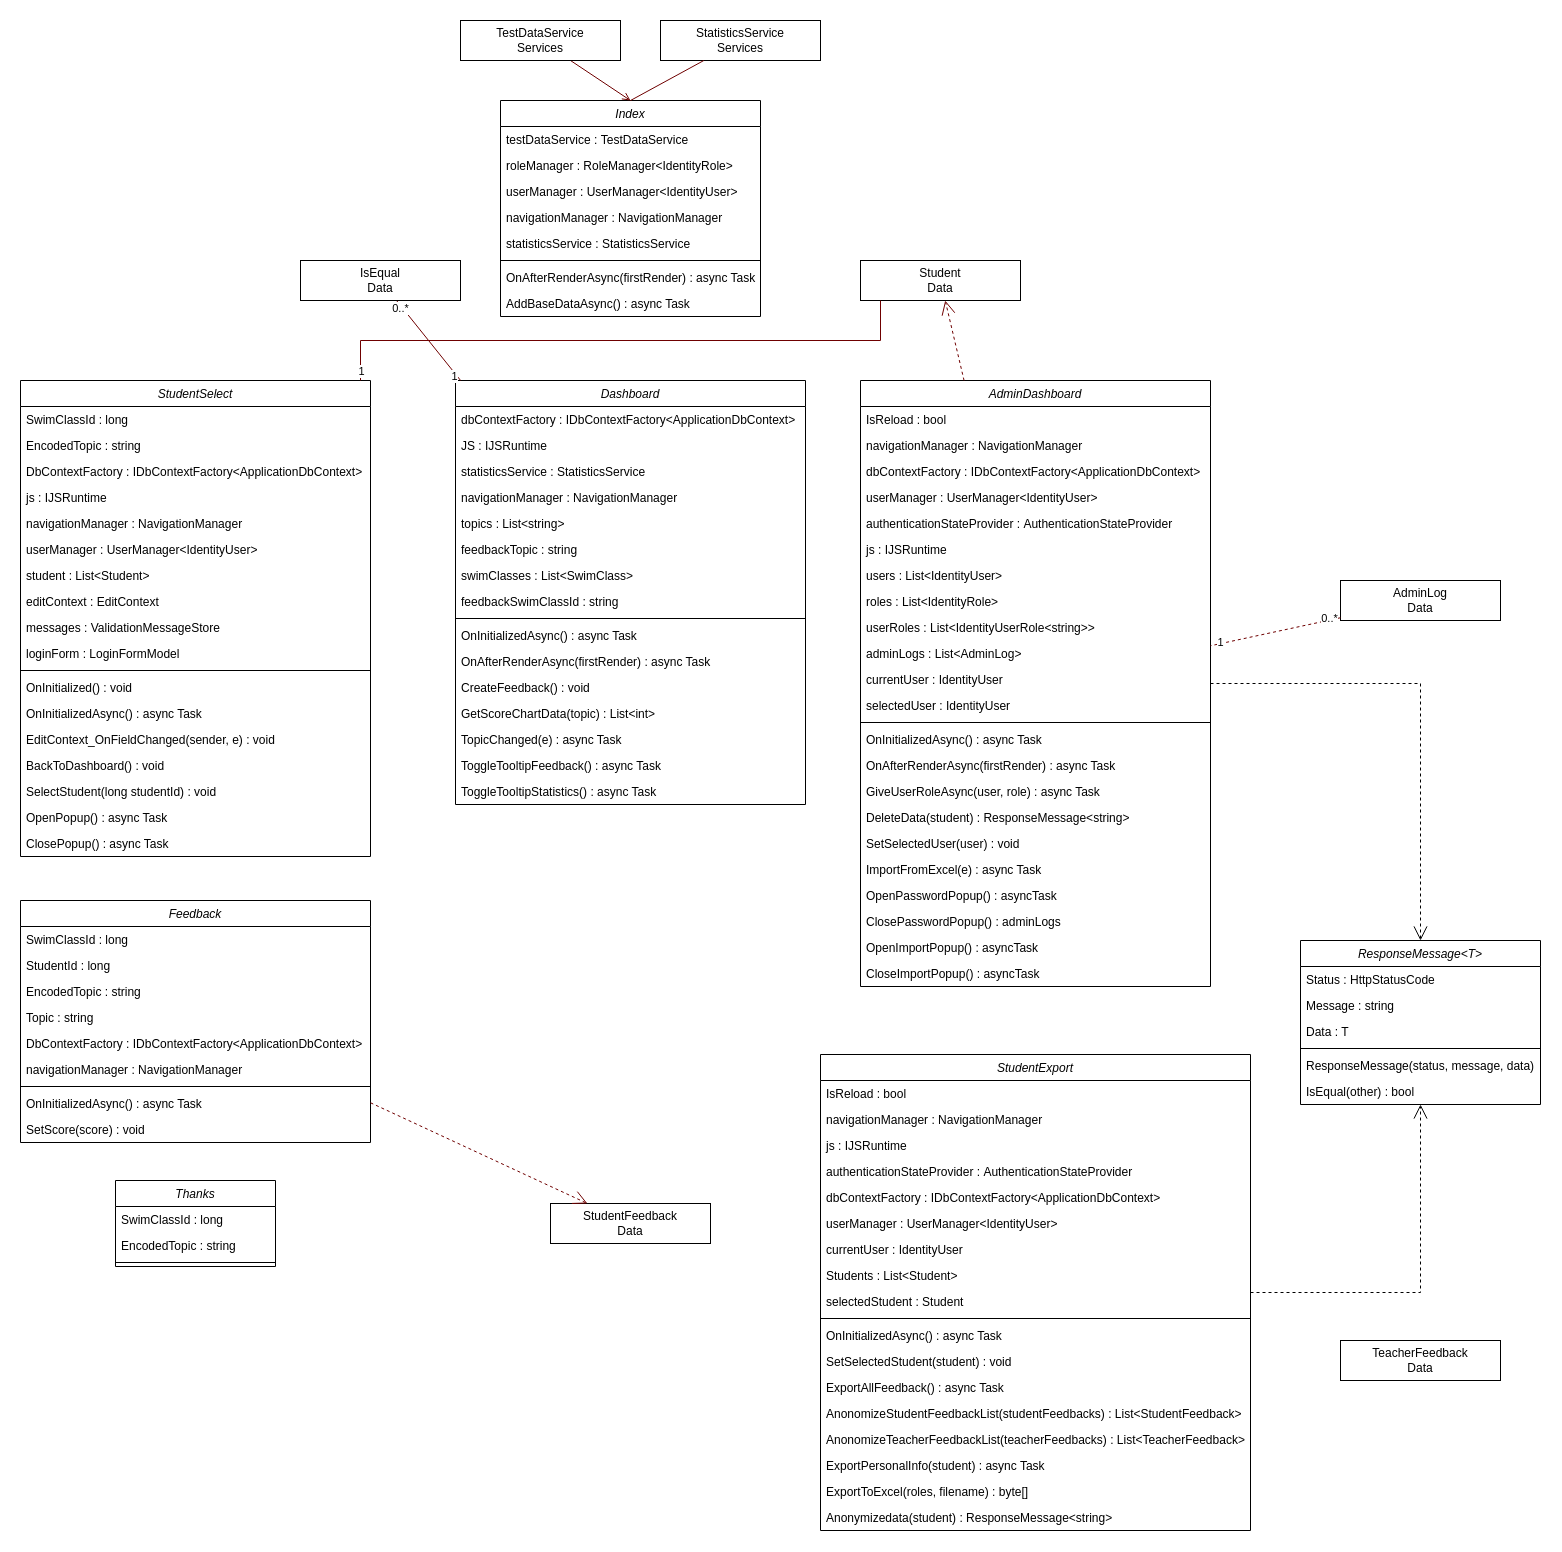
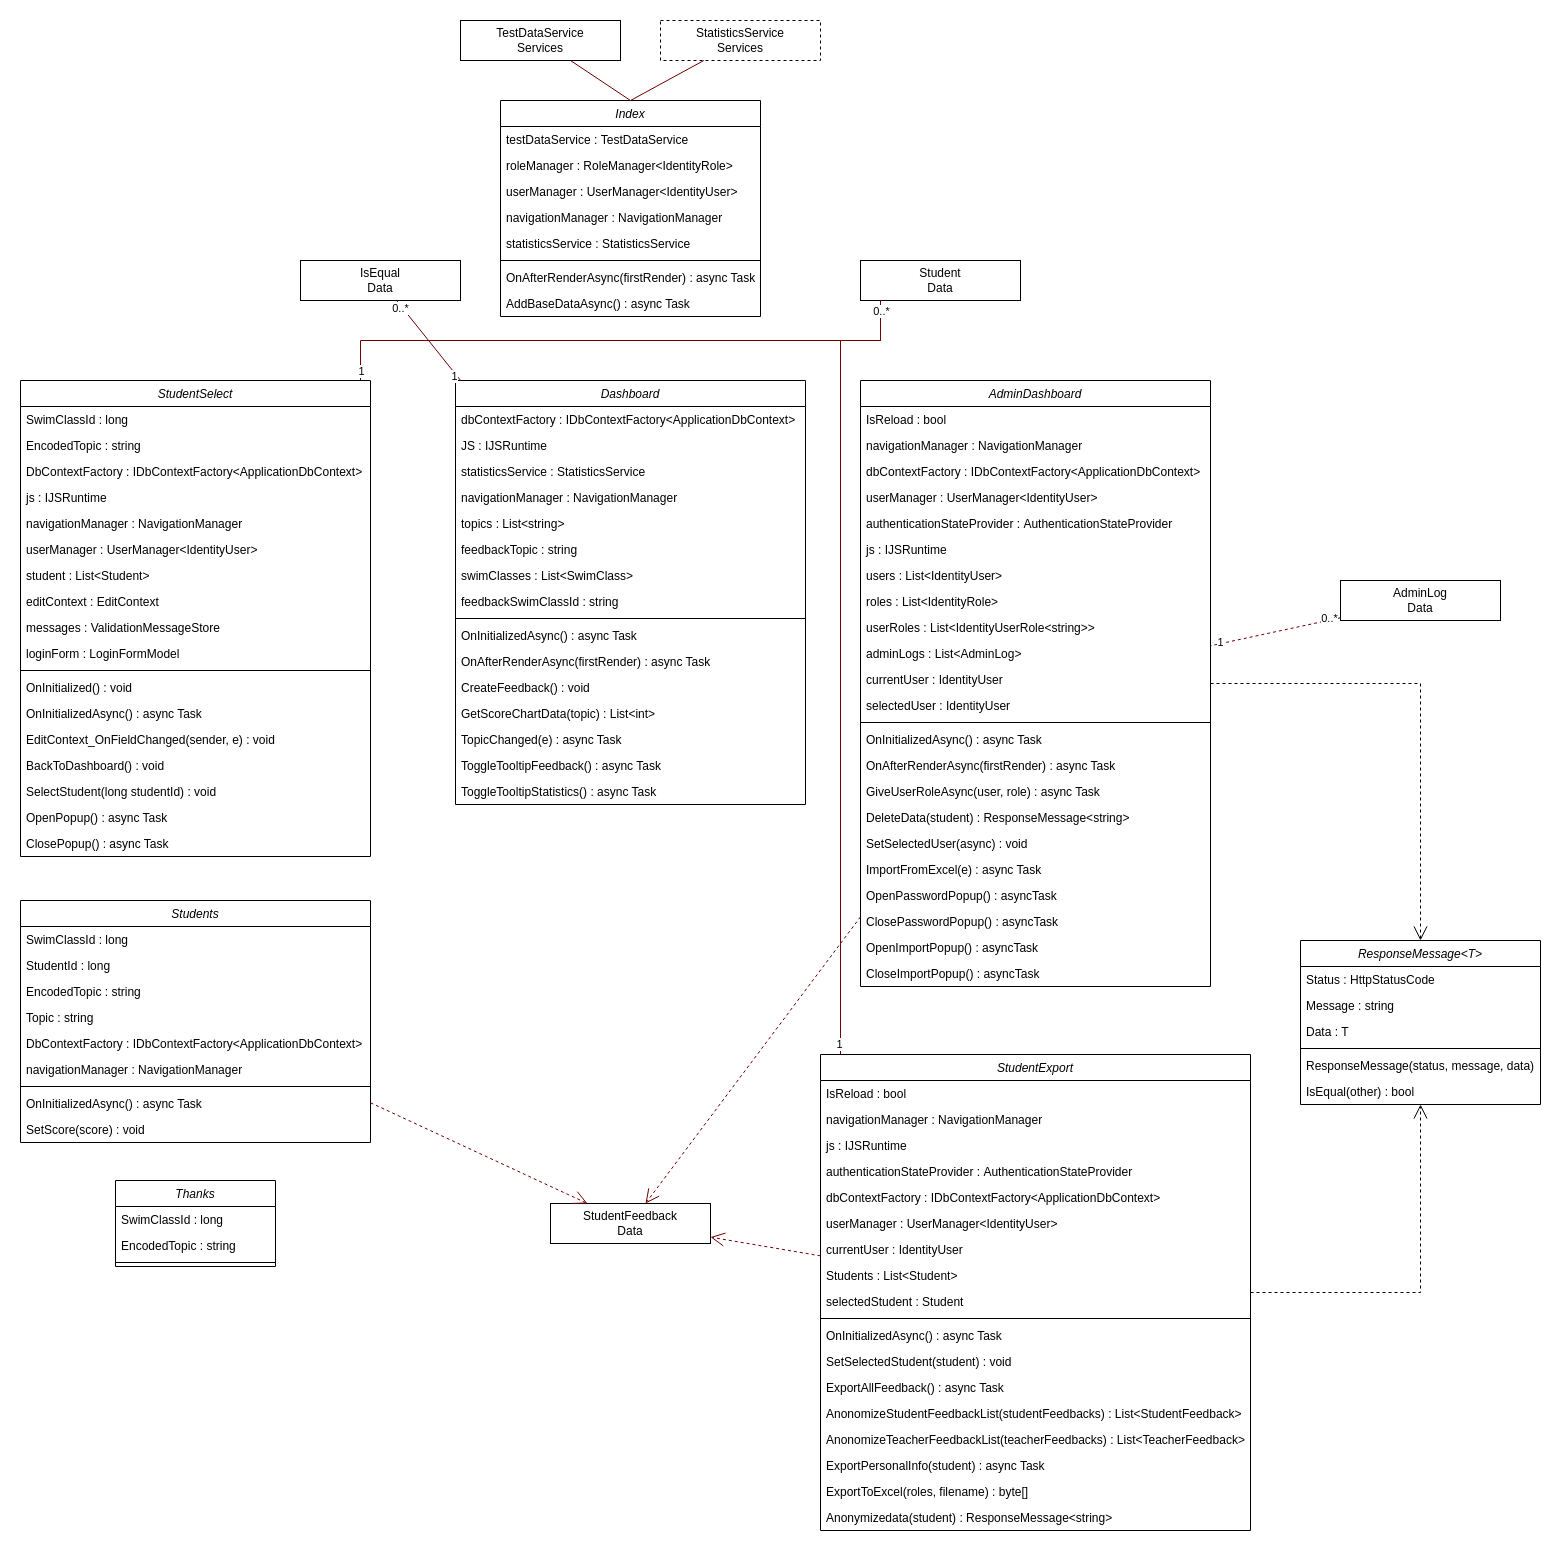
node "StatisticsService Services": style solid -> dashed
edge "TestDataService Services" -> "Index": arrowhead open -> none
edge "AdminDashboard" -> "Student Data": now "AdminDashboard" -> "StudentFeedback Data"
edge "Student Data" -- "StudentExport": added, labels "0..*", "1"
node "SetSelectedUser(user) : void": label "SetSelectedUser(user) : void" -> "SetSelectedUser(async) : void"
node "Feedback": label "Feedback" -> "Students"
node "ClosePasswordPopup() : adminLogs": label "ClosePasswordPopup() : adminLogs" -> "ClosePasswordPopup() : asyncTask"
edge "StudentExport" -> "StudentFeedback Data": added
node "TeacherFeedback Data": removed
